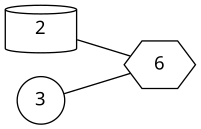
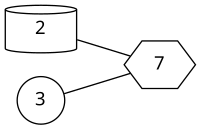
node "6": label "6" -> "7"
